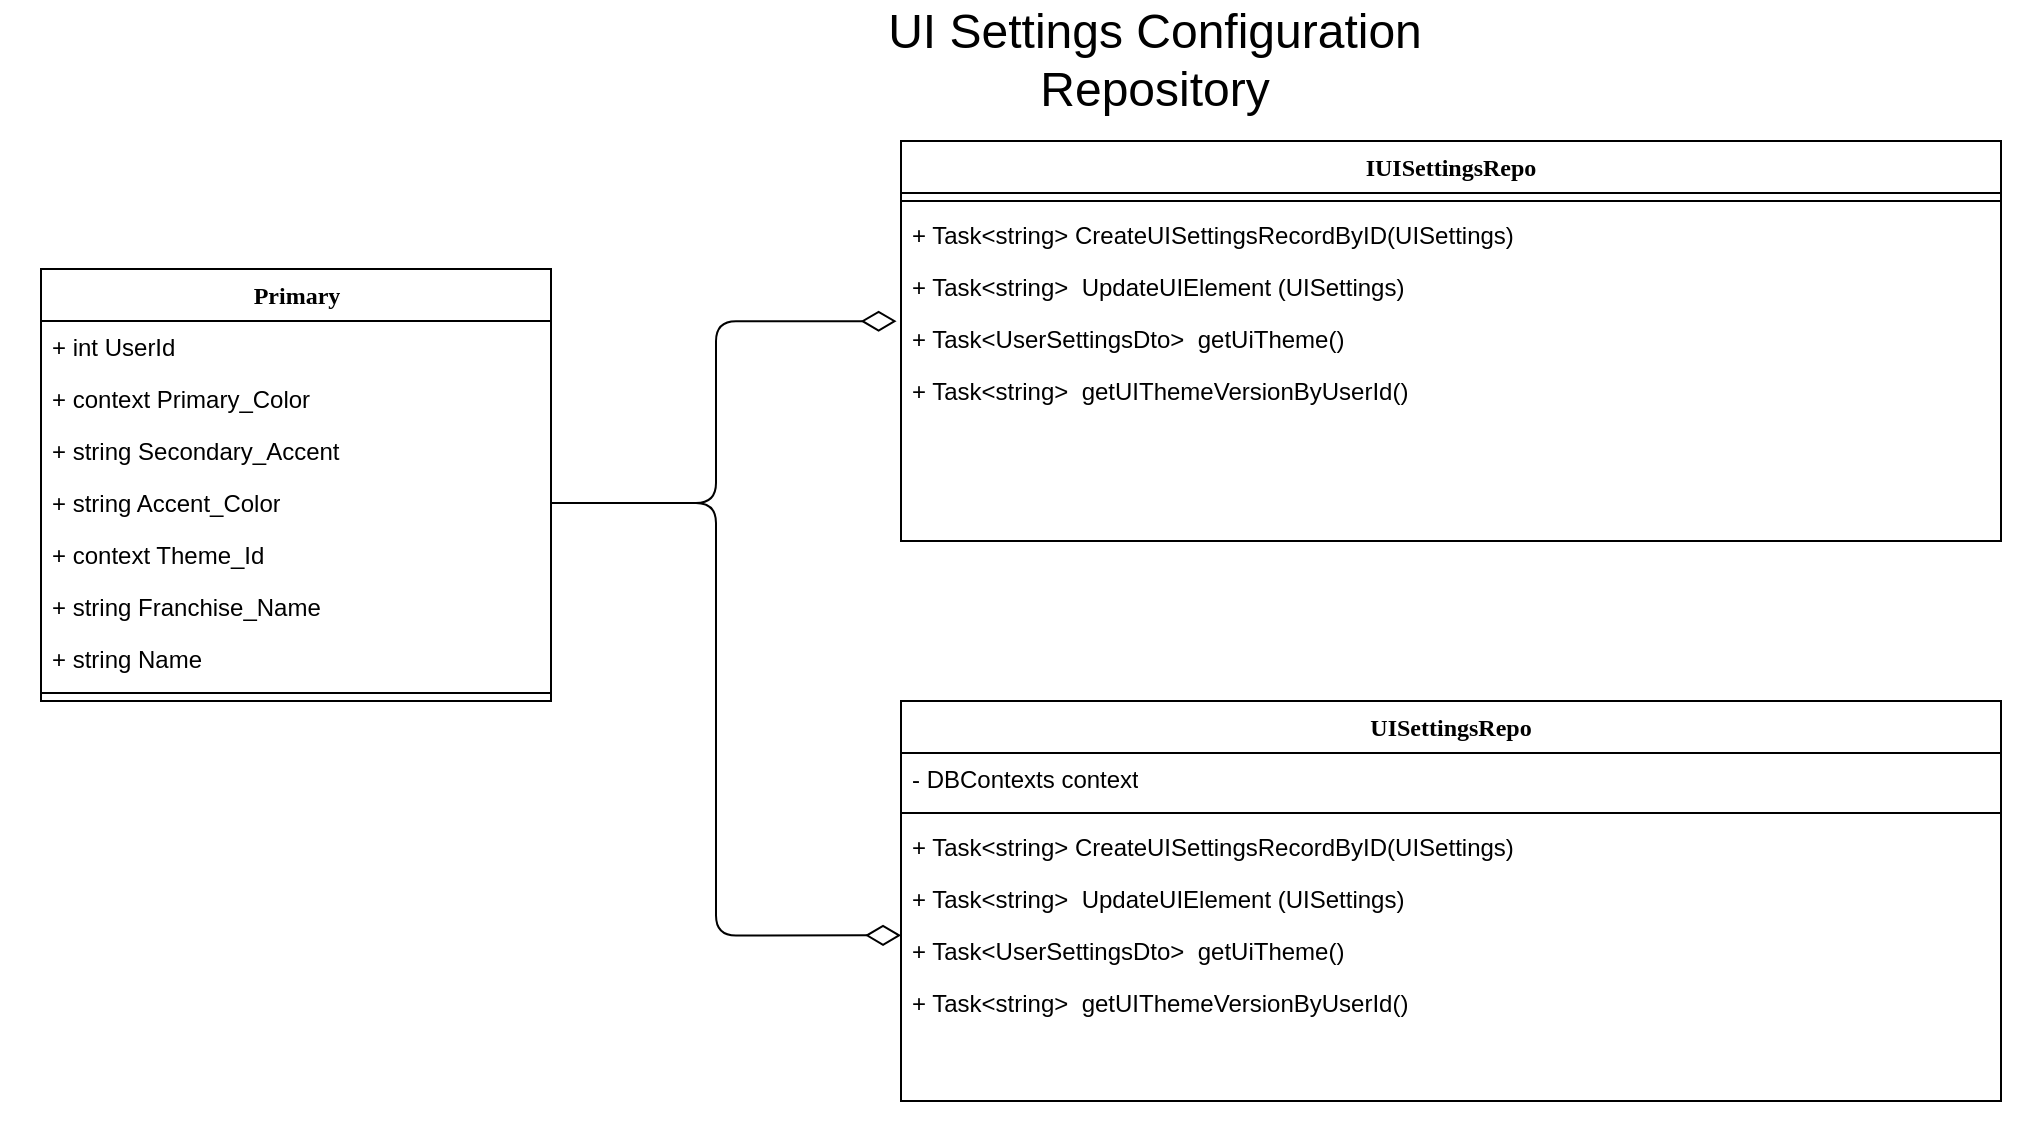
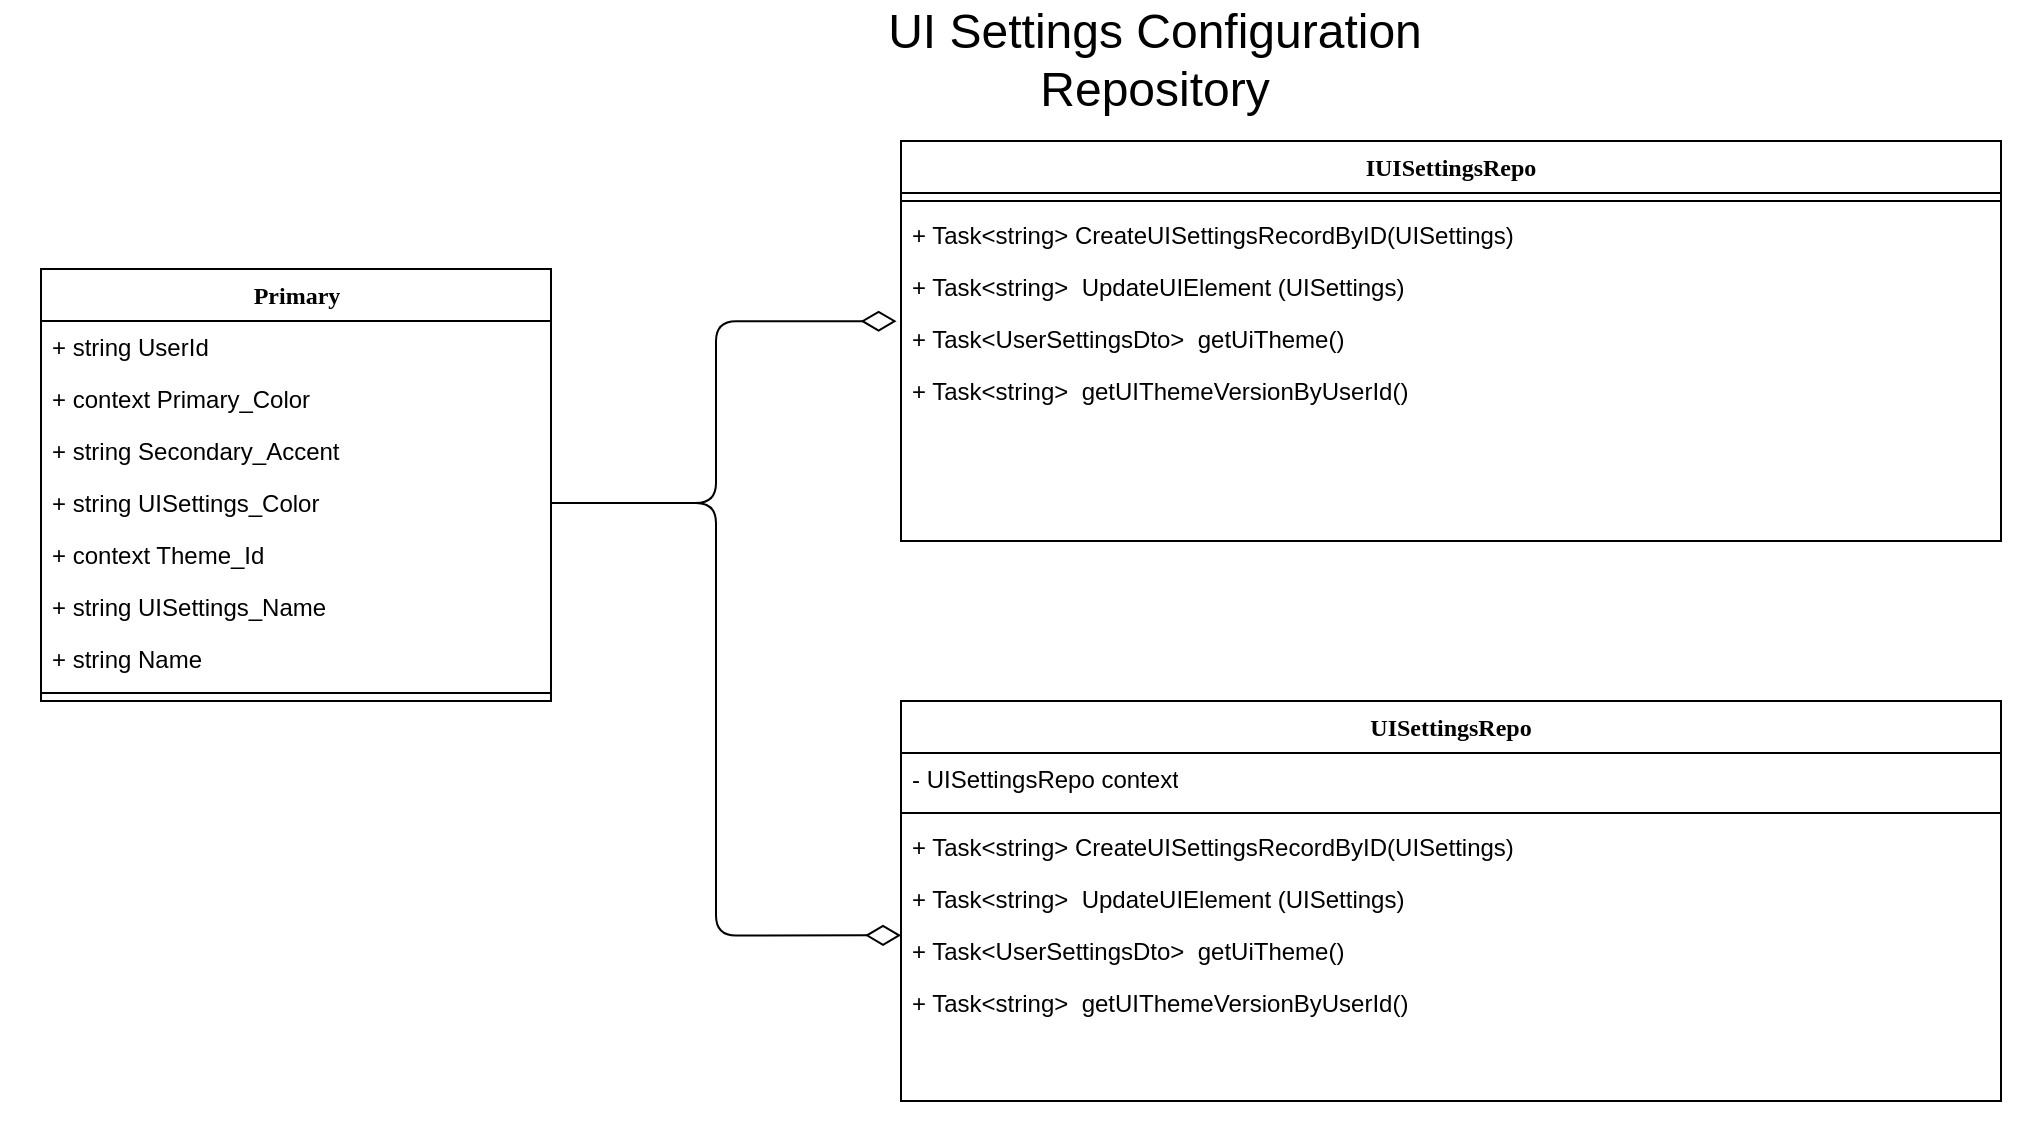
node "+ int UserId": label "+ int UserId" -> "+ string UserId"
node "+ string Accent_Color": label "+ string Accent_Color" -> "+ string UISettings_Color"
node "+ string Franchise_Name": label "+ string Franchise_Name" -> "+ string UISettings_Name"
node "- DBContexts context": label "- DBContexts context" -> "- UISettingsRepo context"
